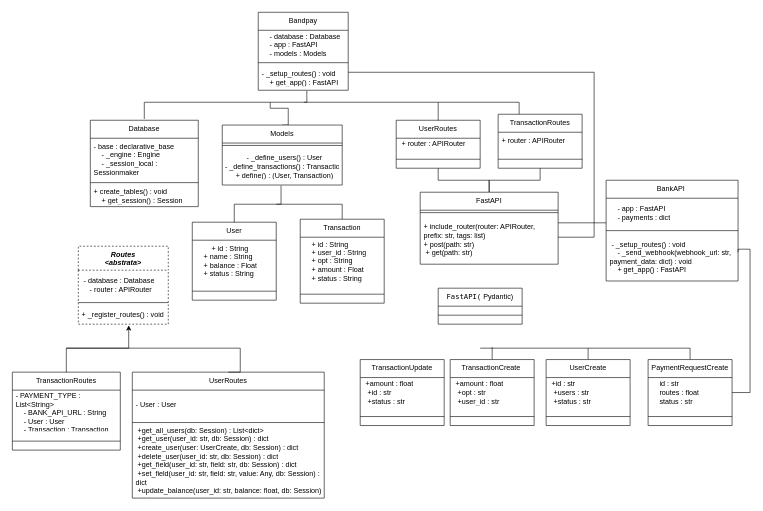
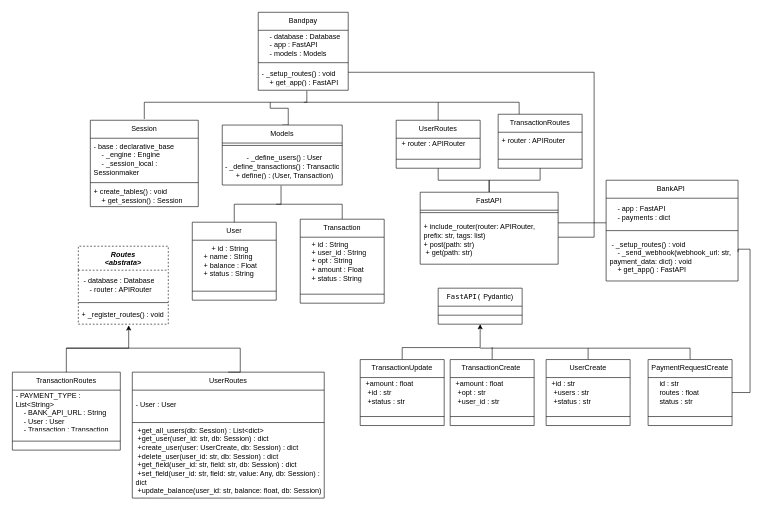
node "Database": label "Database" -> "Session"
edge "TransactionUpdate" -> "FastAPI( Pydantic)": added
